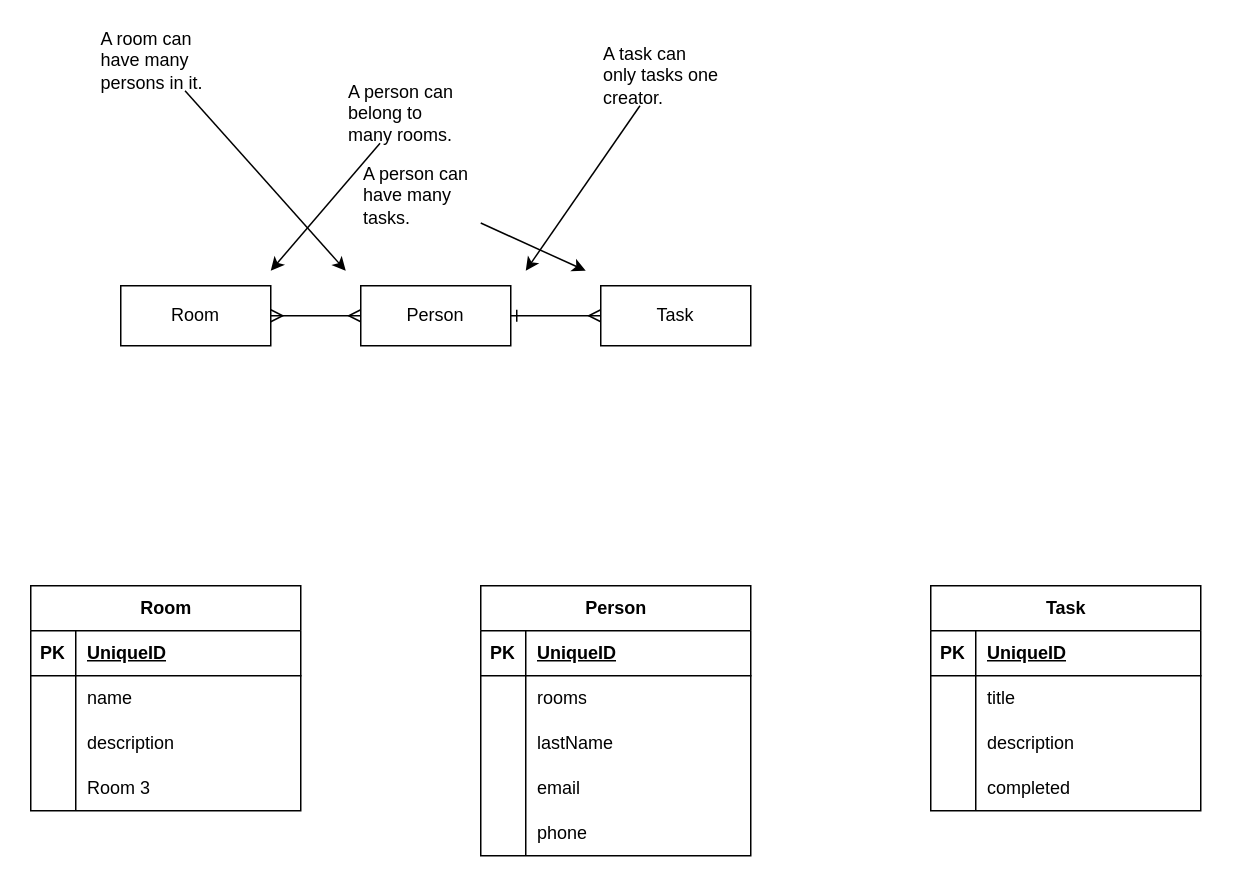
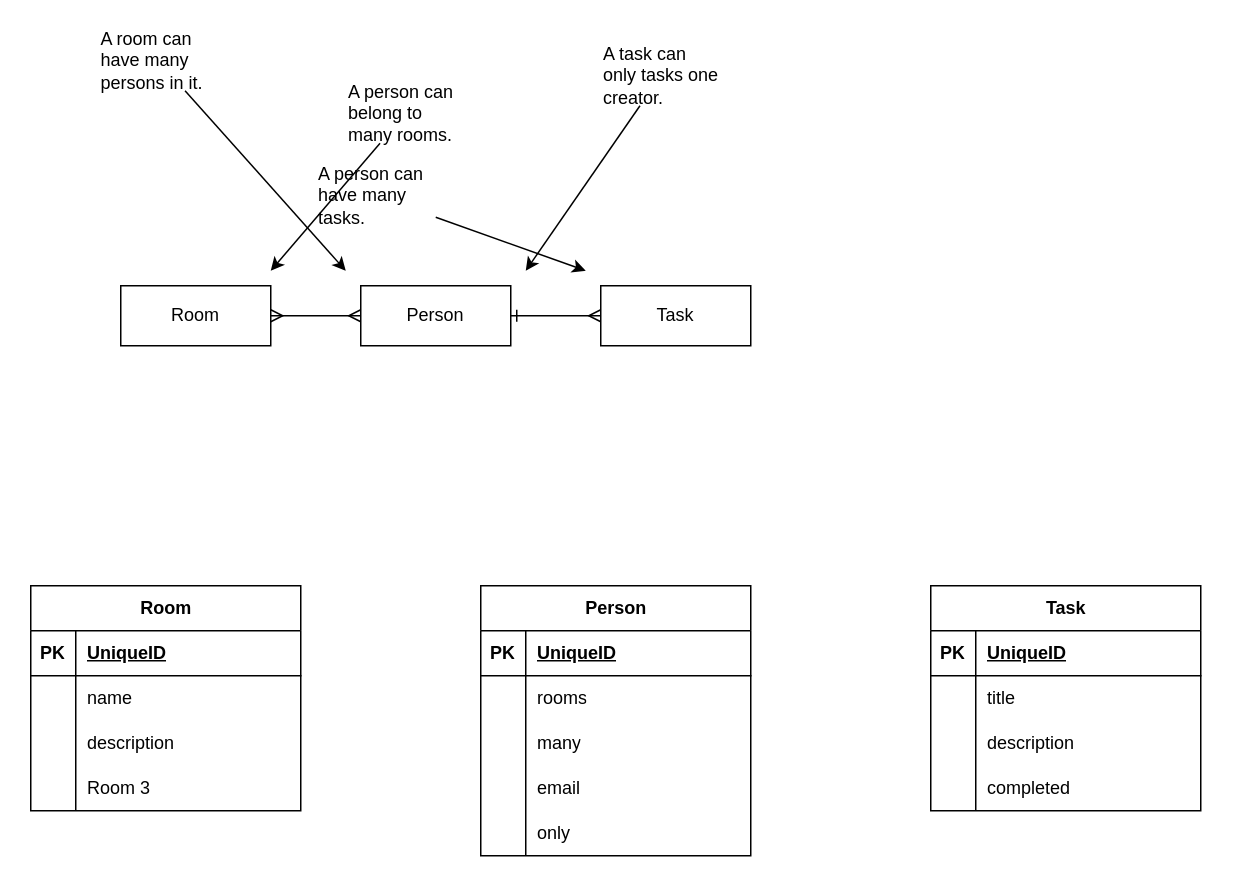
node "A person can have many tasks.": moved (421, 196) -> (376, 196)
node "lastName": label "lastName" -> "many"
node "phone": label "phone" -> "only"
